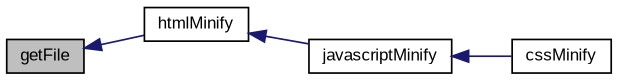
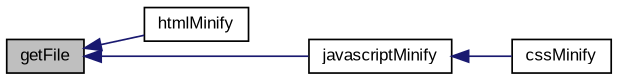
edge "javascriptMinify" -> "htmlMinify": now "javascriptMinify" -> "getFile"
